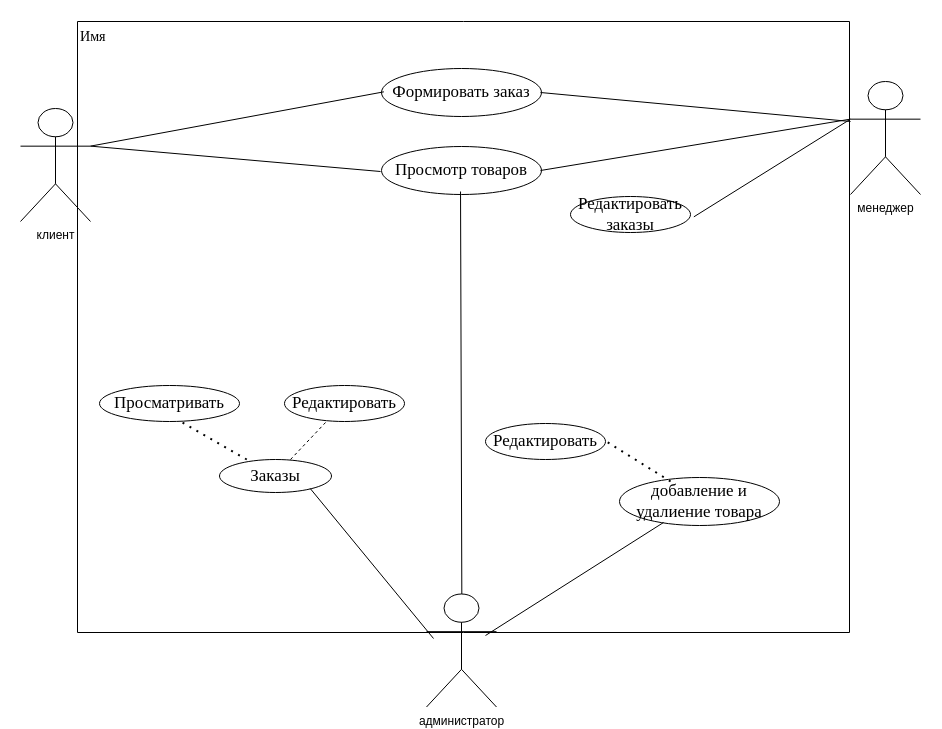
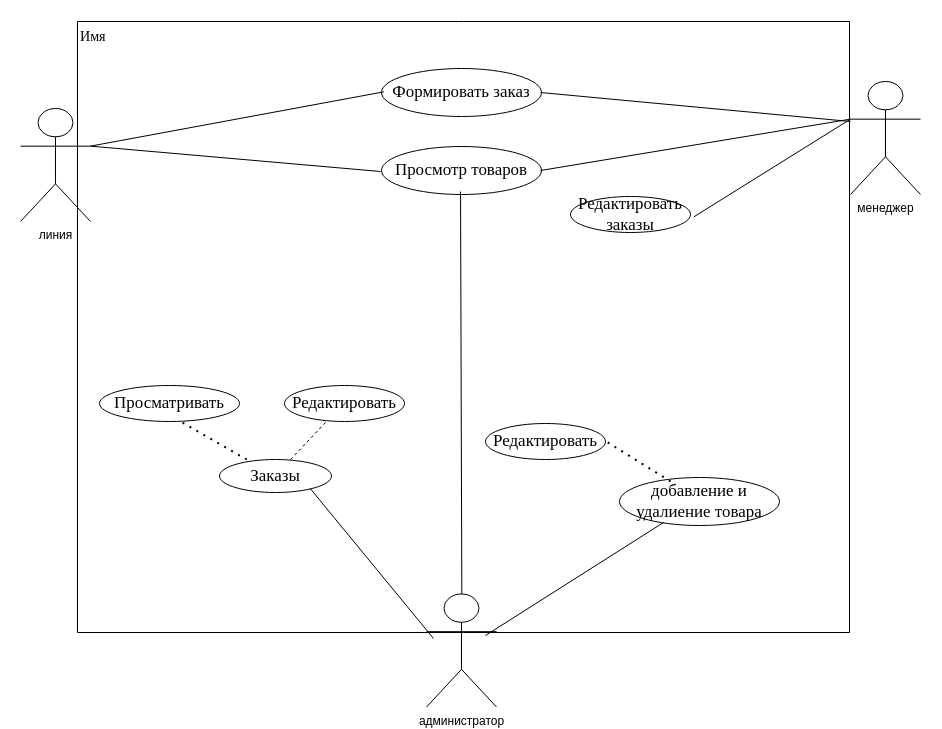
node "клиент": label "клиент" -> "линия"
